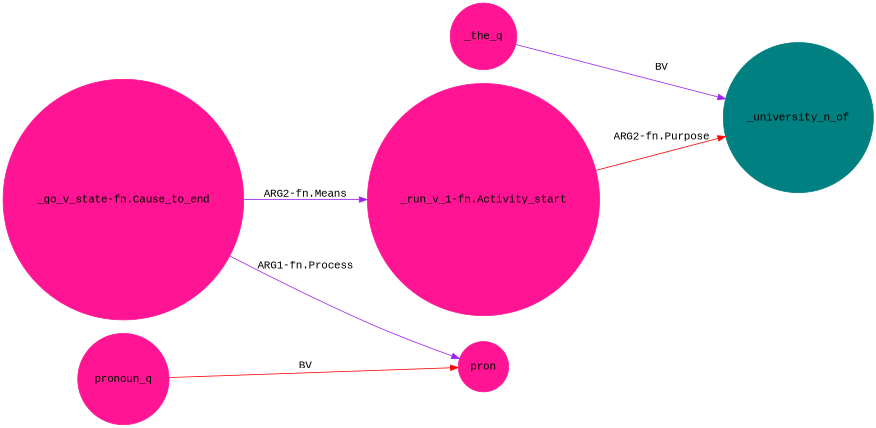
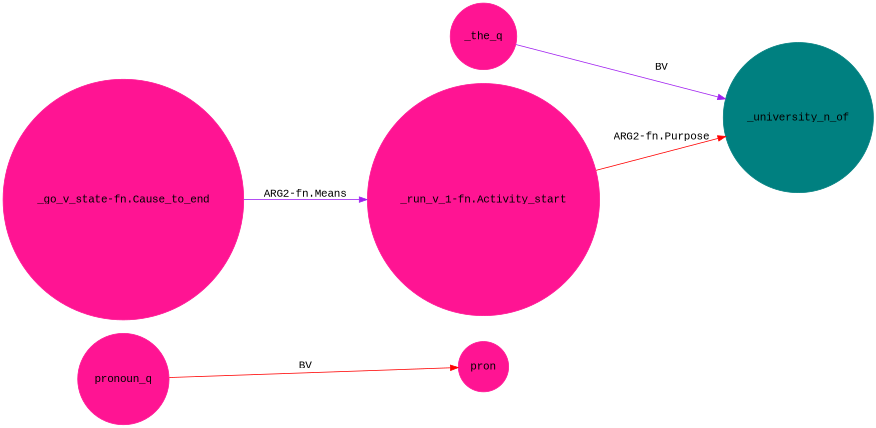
edge "_go_v_state-fn.Cause_to_end" -> "pron": removed, label "ARG1-fn.Process"
